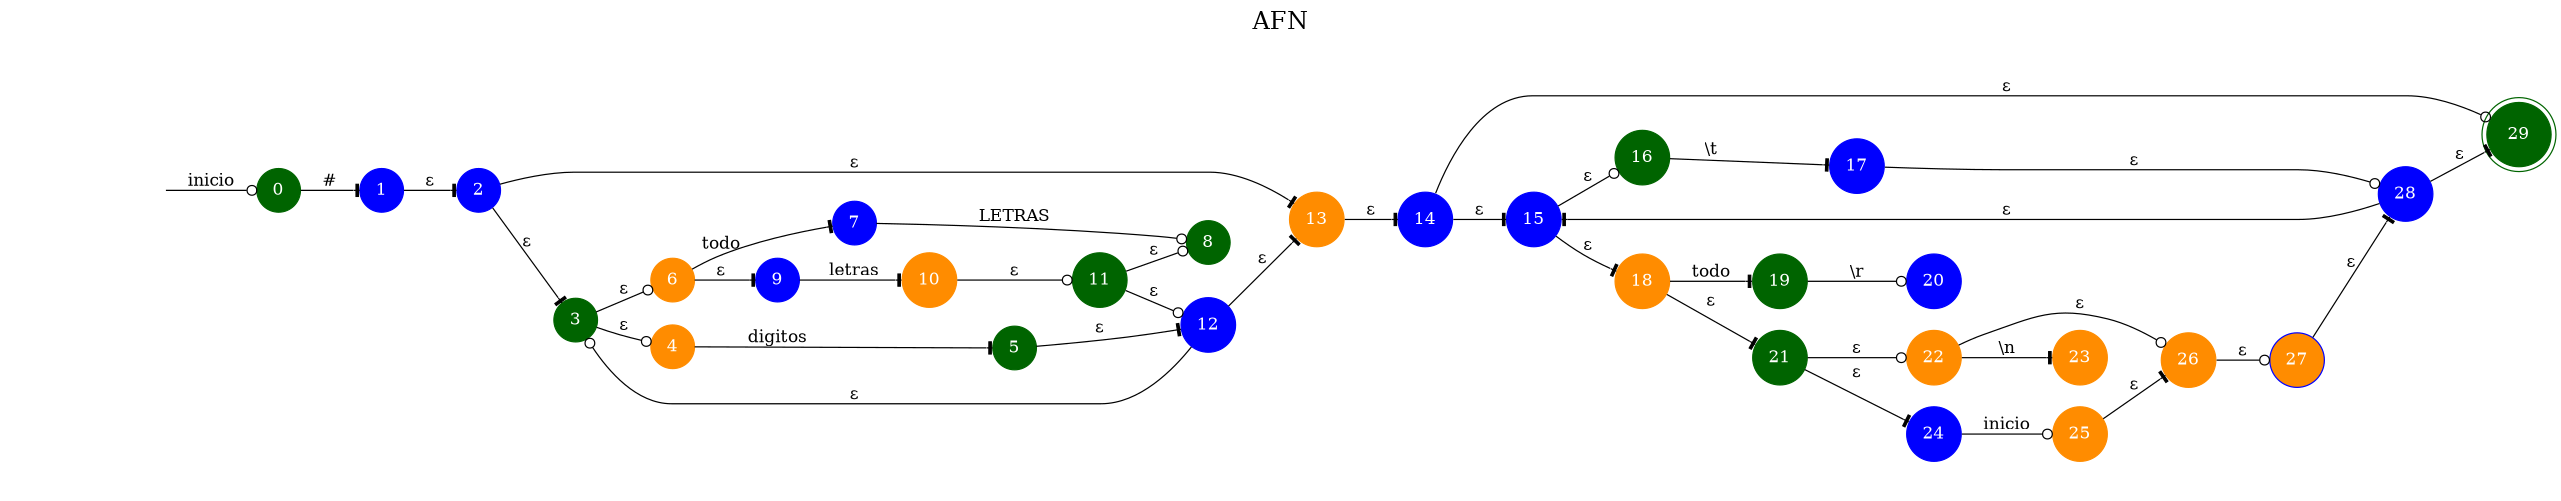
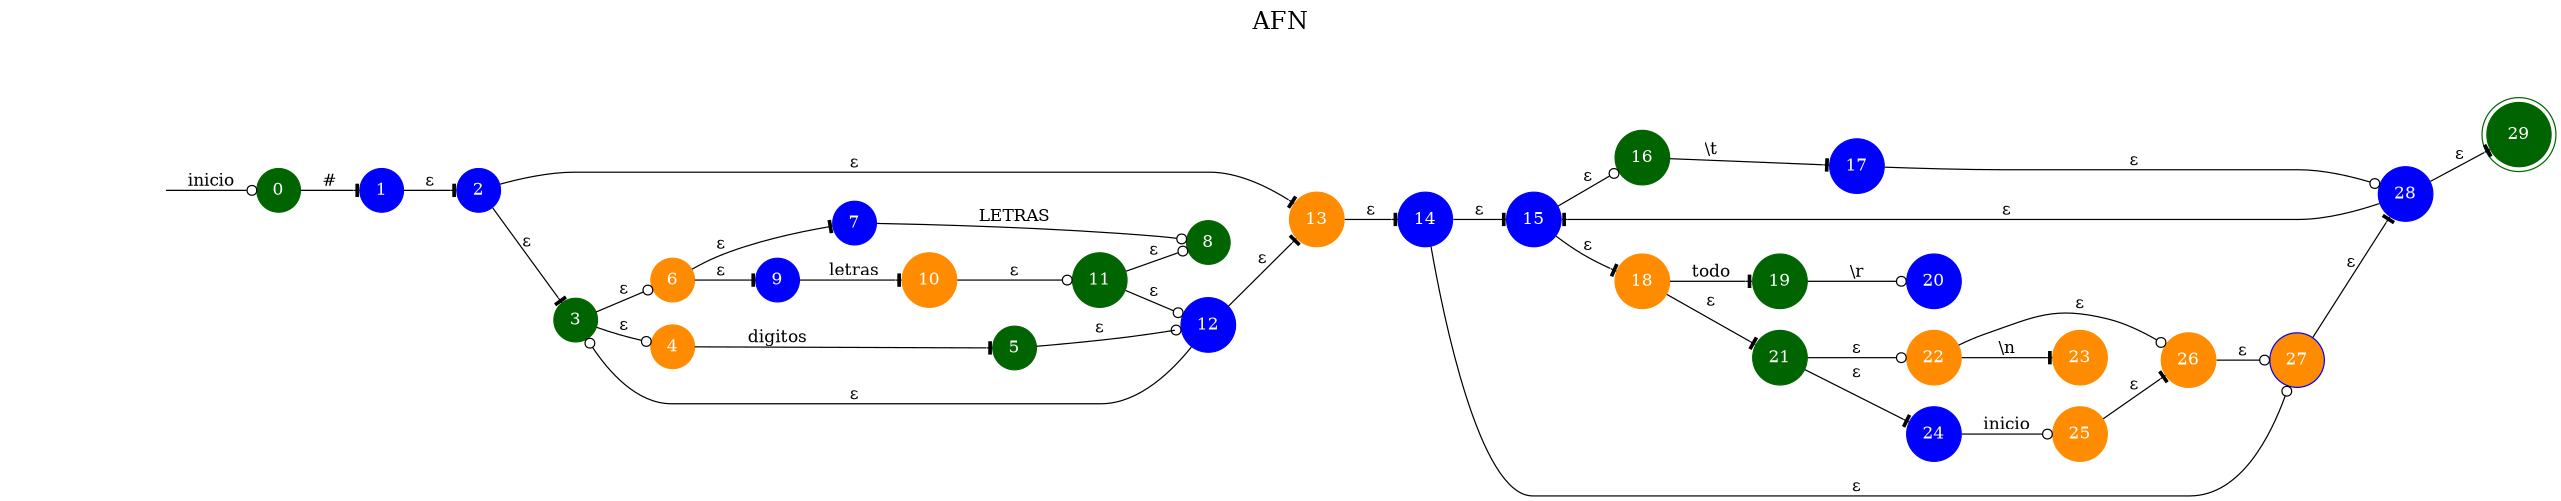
edge "14" -> "29": now "14" -> "27"
edge "6" -> "7": label "todo" -> "ε"
edge "5" -> "12": arrowhead tee -> odot
